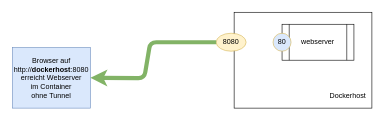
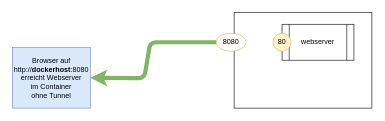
node "8080": fillcolor #fff2cc -> #ffffff
node "80": fillcolor #dae8fc -> #fff2cc
node "Dockerhost": removed
